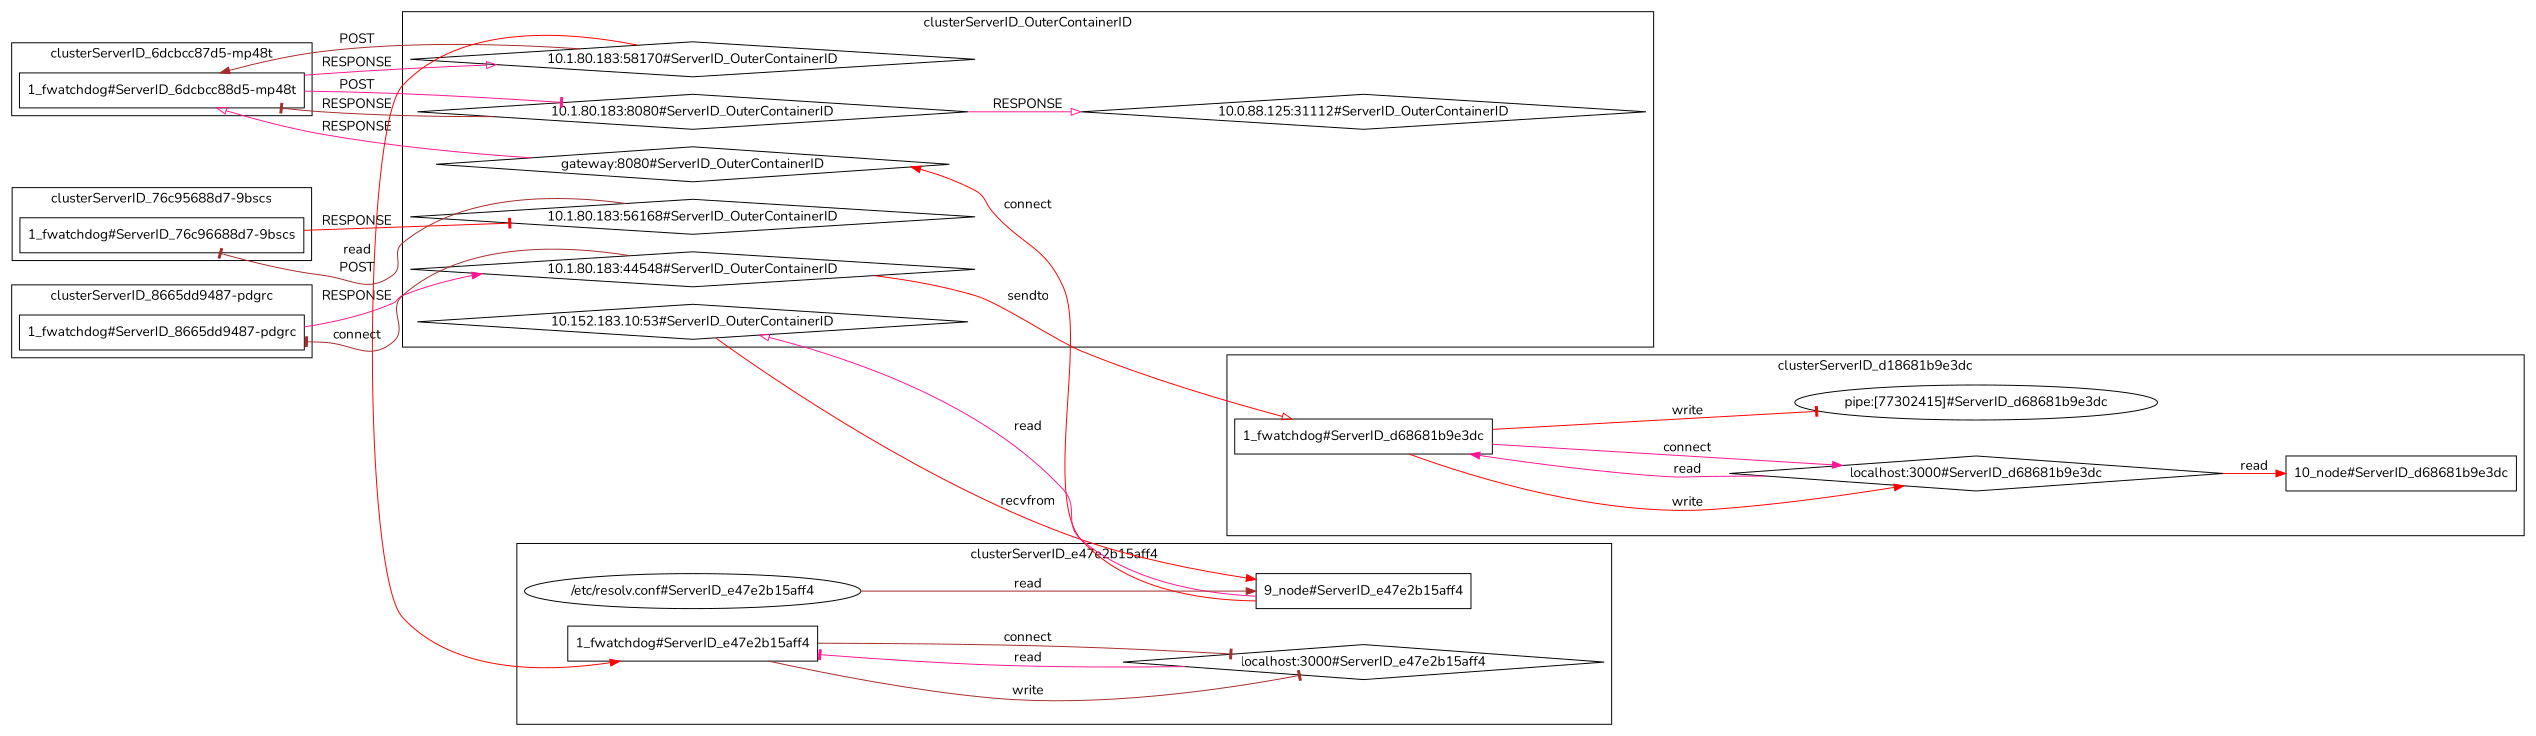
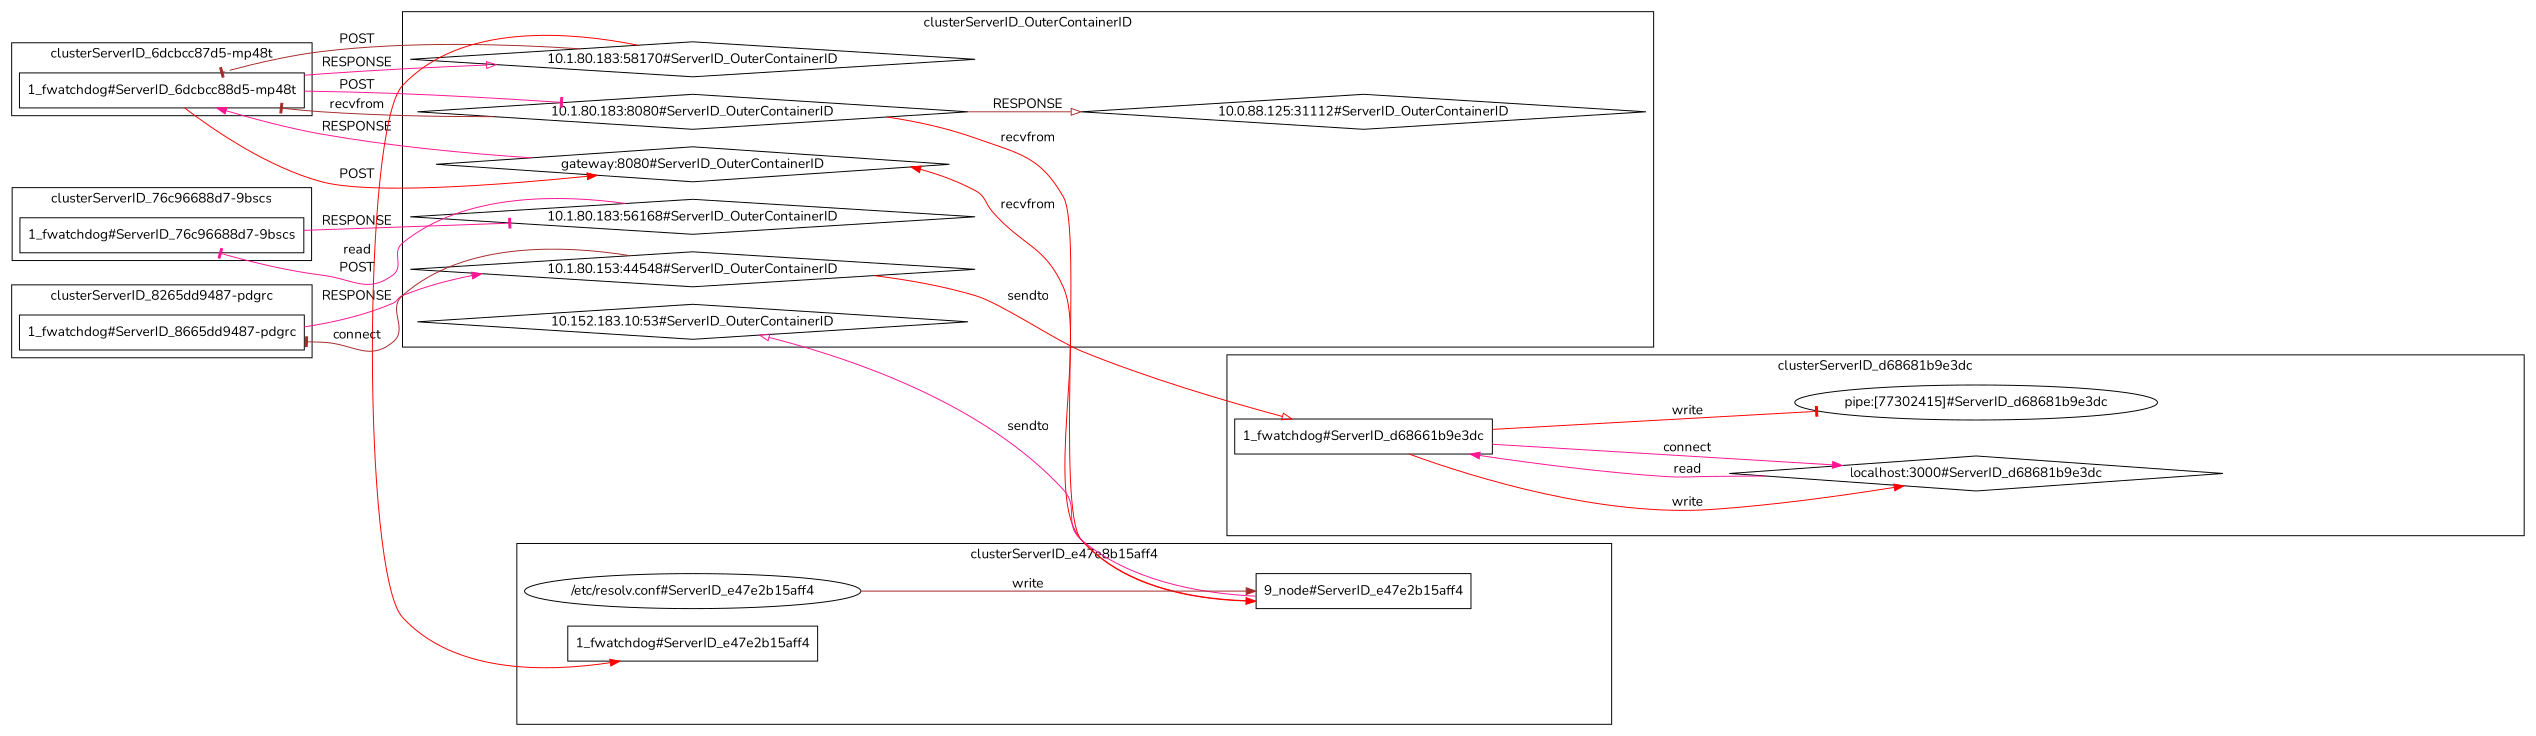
edge "10.1.80.183:58170#ServerID_OuterContainerID" -> "1_fwatchdog#ServerID_6dcbcc88d5-mp48t": arrowhead normal -> tee
edge "10.1.80.183:8080#ServerID_OuterContainerID" -> "1_fwatchdog#ServerID_6dcbcc88d5-mp48t": label "RESPONSE" -> "recvfrom"
edge "10.1.80.183:8080#ServerID_OuterContainerID" -> "10.0.88.125:31112#ServerID_OuterContainerID": color deeppink -> brown
edge "gateway:8080#ServerID_OuterContainerID" -> "1_fwatchdog#ServerID_6dcbcc88d5-mp48t": arrowhead onormal -> normal
edge "1_fwatchdog#ServerID_6dcbcc88d5-mp48t" -> "gateway:8080#ServerID_OuterContainerID": added, label "POST"
cluster "clusterServerID_76c95688d7-9bscs": label "clusterServerID_76c95688d7-9bscs" -> "clusterServerID_76c96688d7-9bscs"
edge "9_node#ServerID_e47e2b15aff4" -> "gateway:8080#ServerID_OuterContainerID": label "connect" -> "recvfrom"
edge "1_fwatchdog#ServerID_76c96688d7-9bscs" -> "10.1.80.183:56168#ServerID_OuterContainerID": color red -> deeppink
edge "10.1.80.183:56168#ServerID_OuterContainerID" -> "1_fwatchdog#ServerID_76c96688d7-9bscs": color brown -> deeppink
node "10.1.80.183:44548#ServerID_OuterContainerID": label "10.1.80.183:44548#ServerID_OuterContainerID" -> "10.1.80.153:44548#ServerID_OuterContainerID"
cluster "clusterServerID_8665dd9487-pdgrc": label "clusterServerID_8665dd9487-pdgrc" -> "clusterServerID_8265dd9487-pdgrc"
cluster "clusterServerID_d18681b9e3dc": label "clusterServerID_d18681b9e3dc" -> "clusterServerID_d68681b9e3dc"
edge "9_node#ServerID_e47e2b15aff4" -> "10.152.183.10:53#ServerID_OuterContainerID": label "read" -> "sendto"
node "1_fwatchdog#ServerID_d68681b9e3dc": label "1_fwatchdog#ServerID_d68681b9e3dc" -> "1_fwatchdog#ServerID_d68661b9e3dc"
node "10_node#ServerID_d68681b9e3dc": removed
edge "10.152.183.10:53#ServerID_OuterContainerID" -> "9_node#ServerID_e47e2b15aff4": now "10.1.80.183:8080#ServerID_OuterContainerID" -> "9_node#ServerID_e47e2b15aff4"
cluster "clusterServerID_e47e2b15aff4": label "clusterServerID_e47e2b15aff4" -> "clusterServerID_e47e8b15aff4"
edge "/etc/resolv.conf#ServerID_e47e2b15aff4" -> "9_node#ServerID_e47e2b15aff4": label "read" -> "write"
node "localhost:3000#ServerID_e47e2b15aff4": removed
